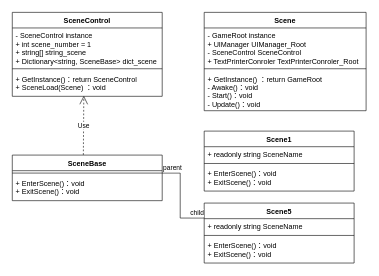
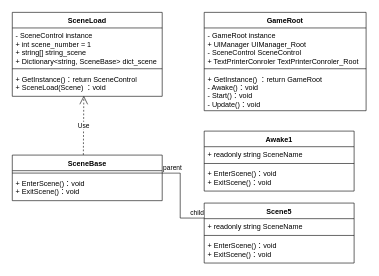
node "SceneControl": label "SceneControl" -> "SceneLoad"
node "Scene": label "Scene" -> "GameRoot"
node "Scene1": label "Scene1" -> "Awake1"
